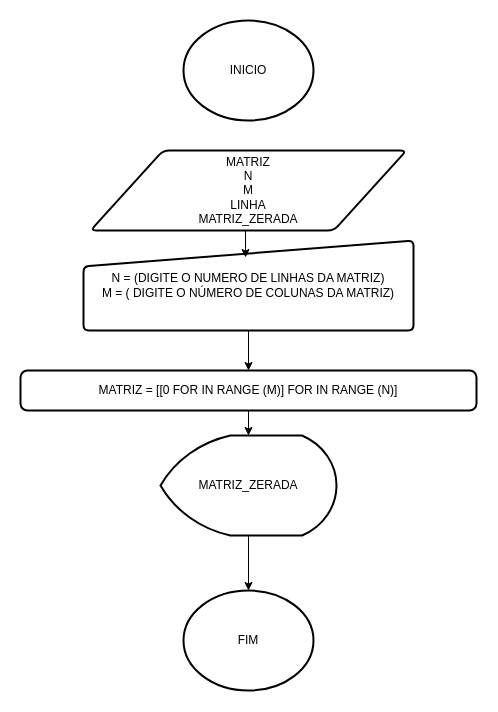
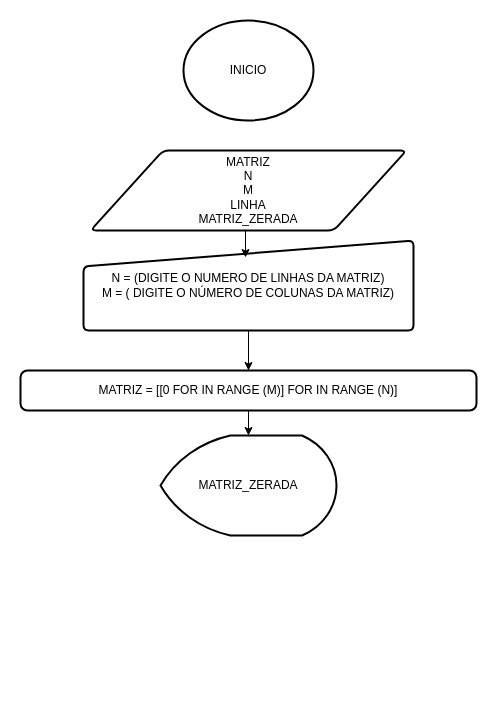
edge "MATRIZ_ZERADA" -> "FIM": removed
node "FIM": removed
